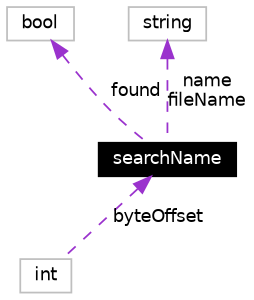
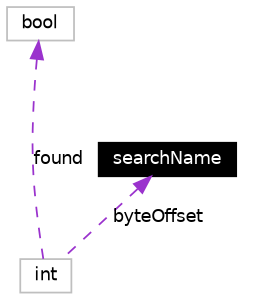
node "string": removed
edge "searchName" -> "bool": now "int" -> "bool"
